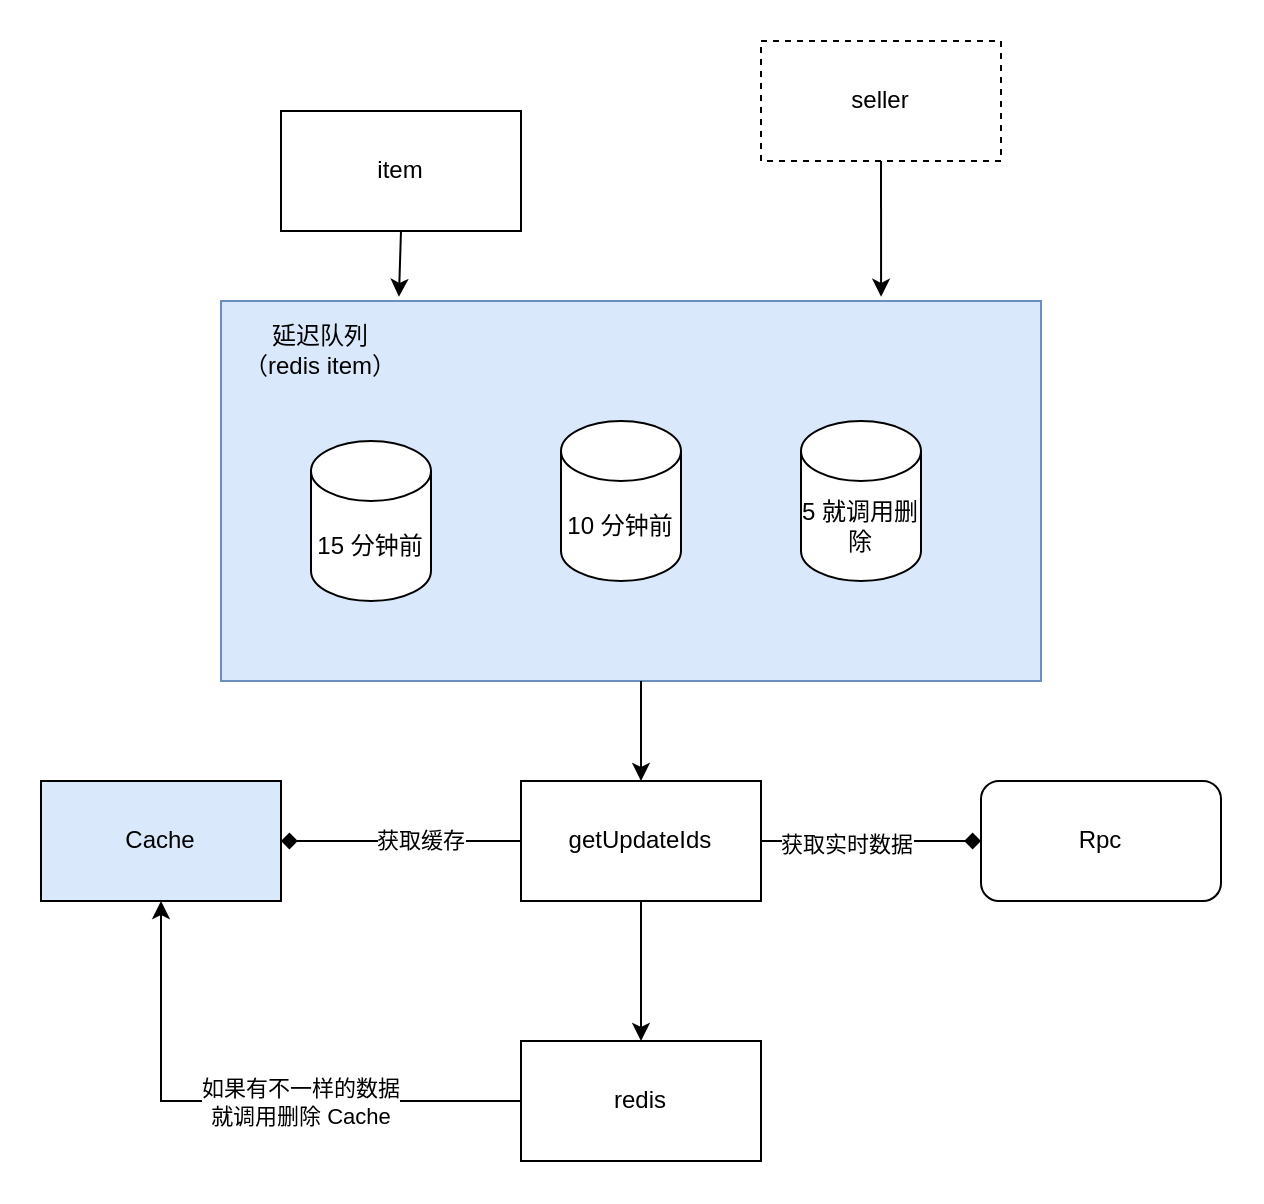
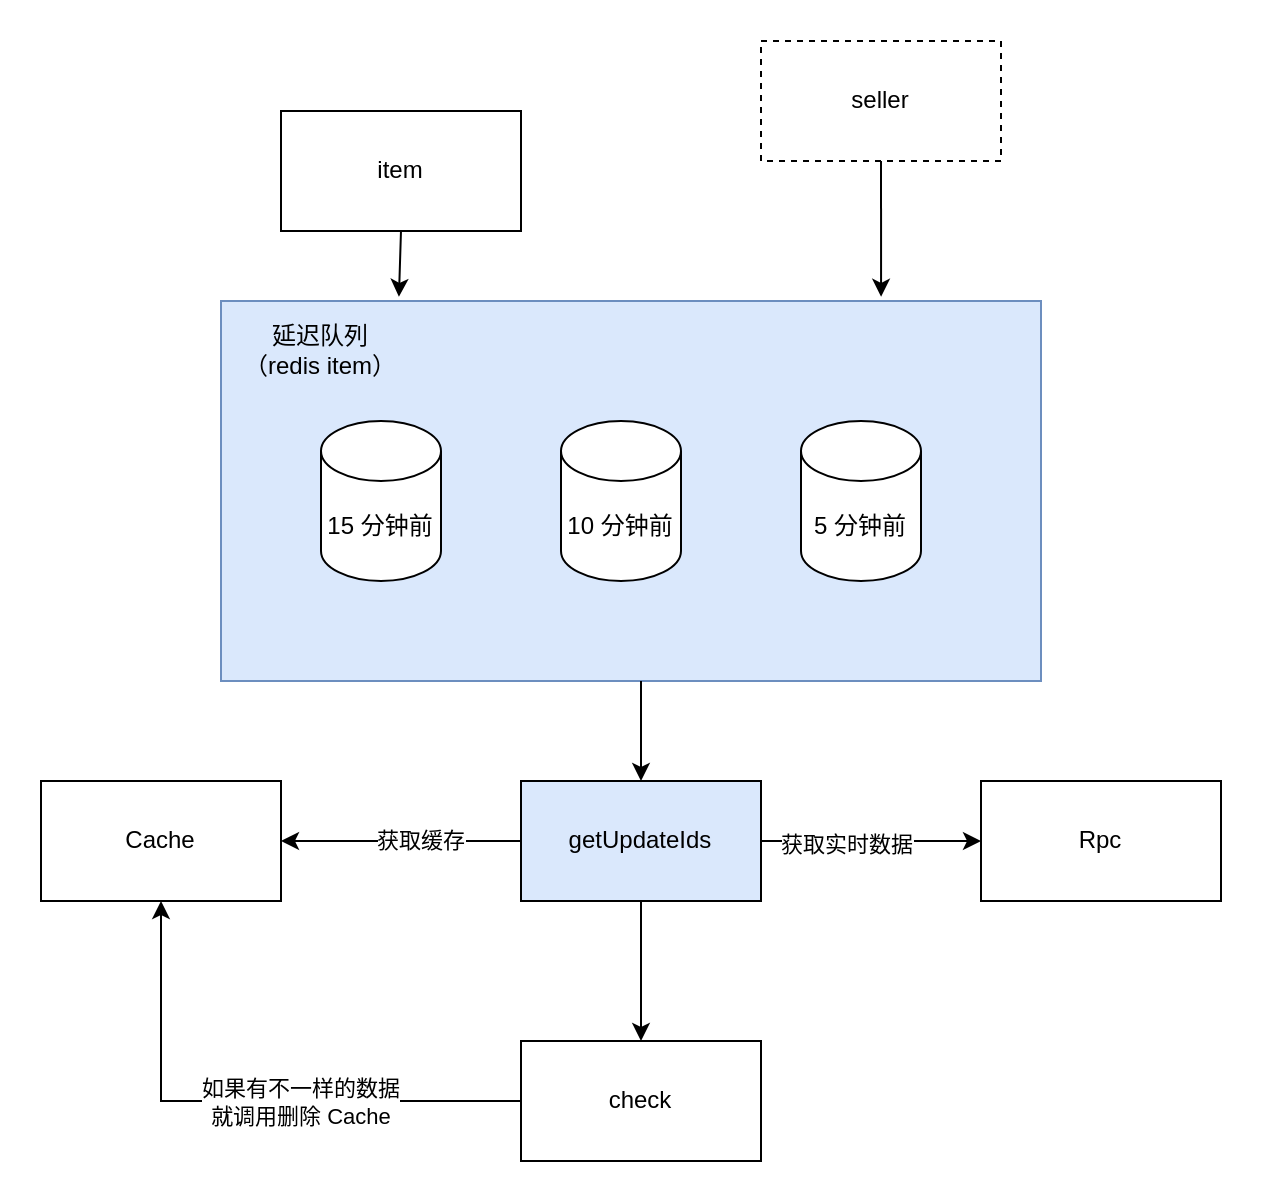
node "15 分钟前": moved (371, 521) -> (381, 501)
node "5 就调用删除": label "5 就调用删除" -> "5 分钟前"
node "Cache": fillcolor #dae8fc -> #ffffff
edge "getUpdateIds" -> "Cache": arrowhead diamond -> classic
node "getUpdateIds": fillcolor #ffffff -> #dae8fc
edge "getUpdateIds" -> "Rpc": arrowhead diamond -> classic
node "Rpc": shape rounded rectangle -> rectangle
node "redis": label "redis" -> "check"
